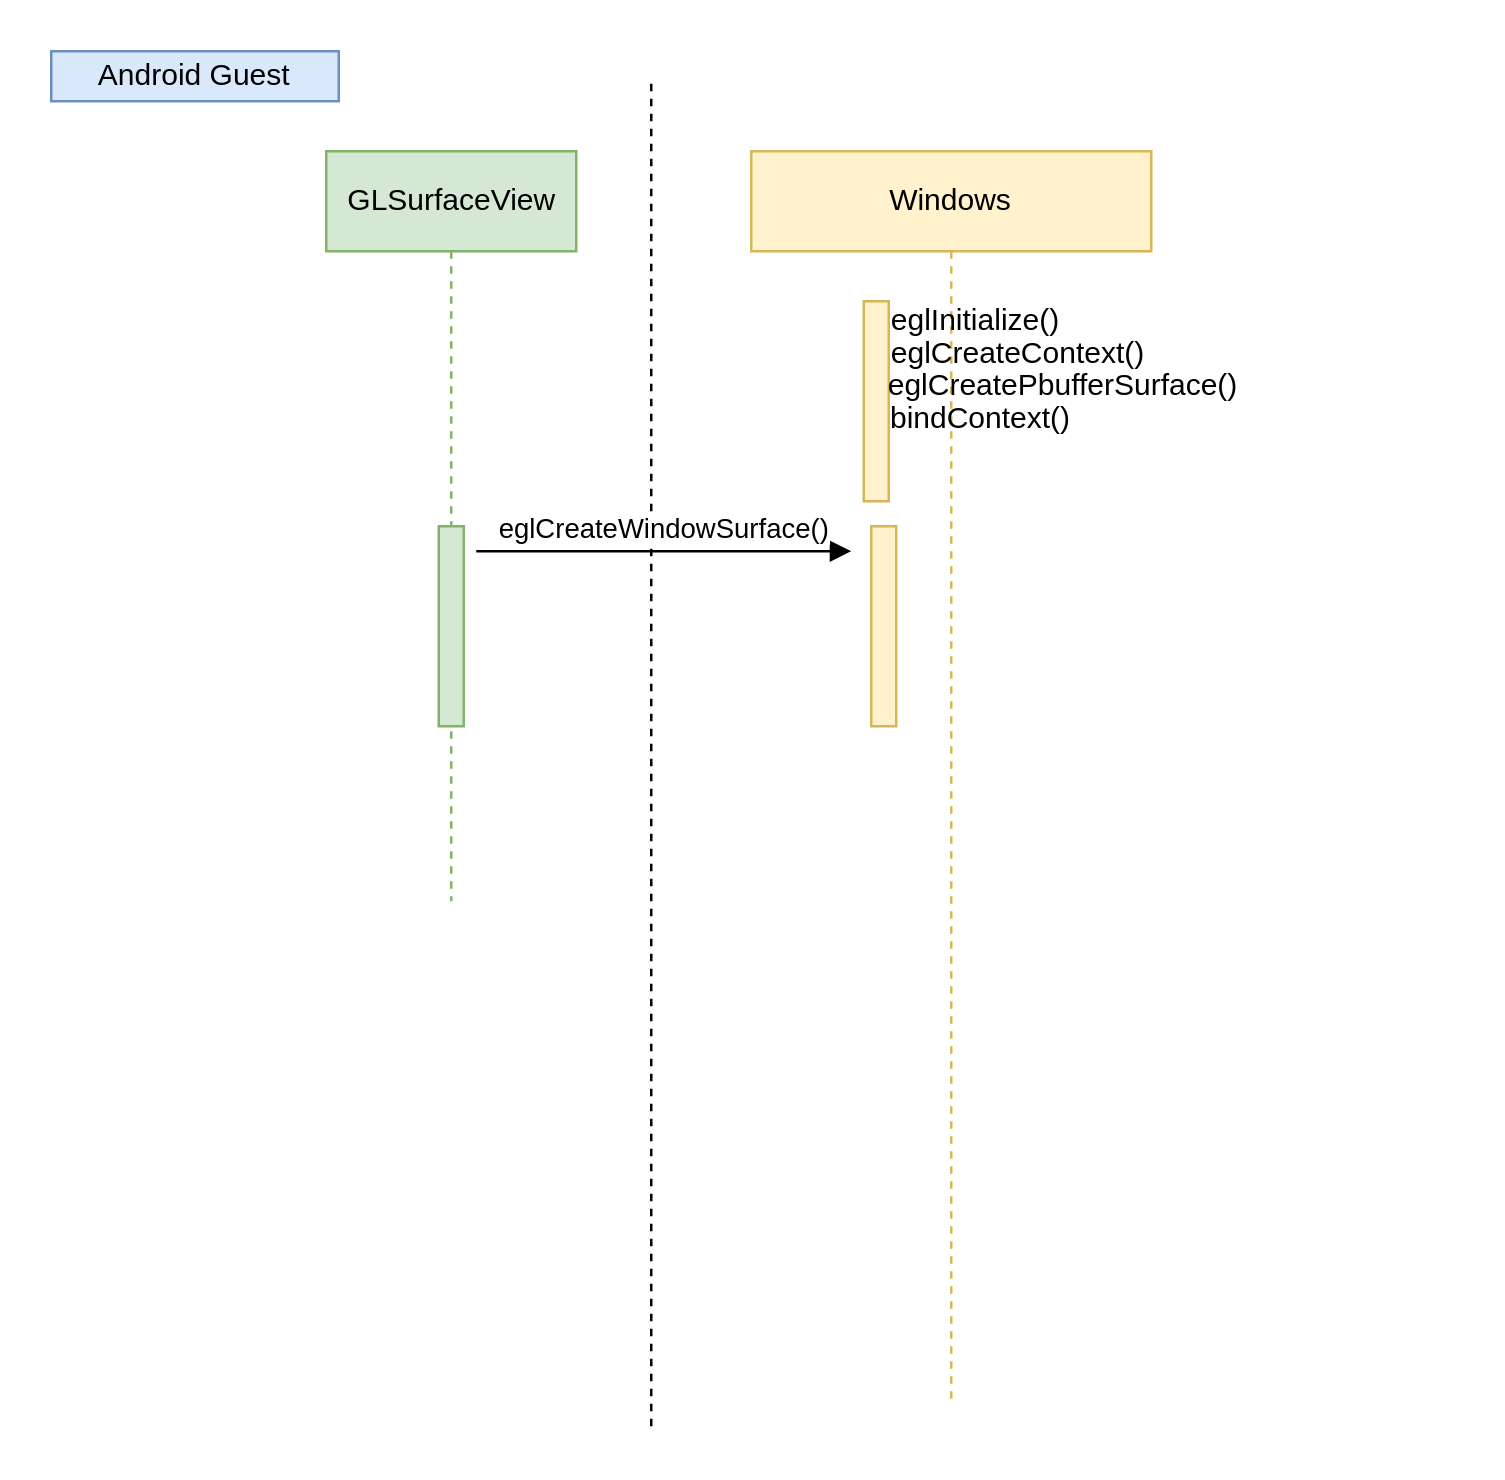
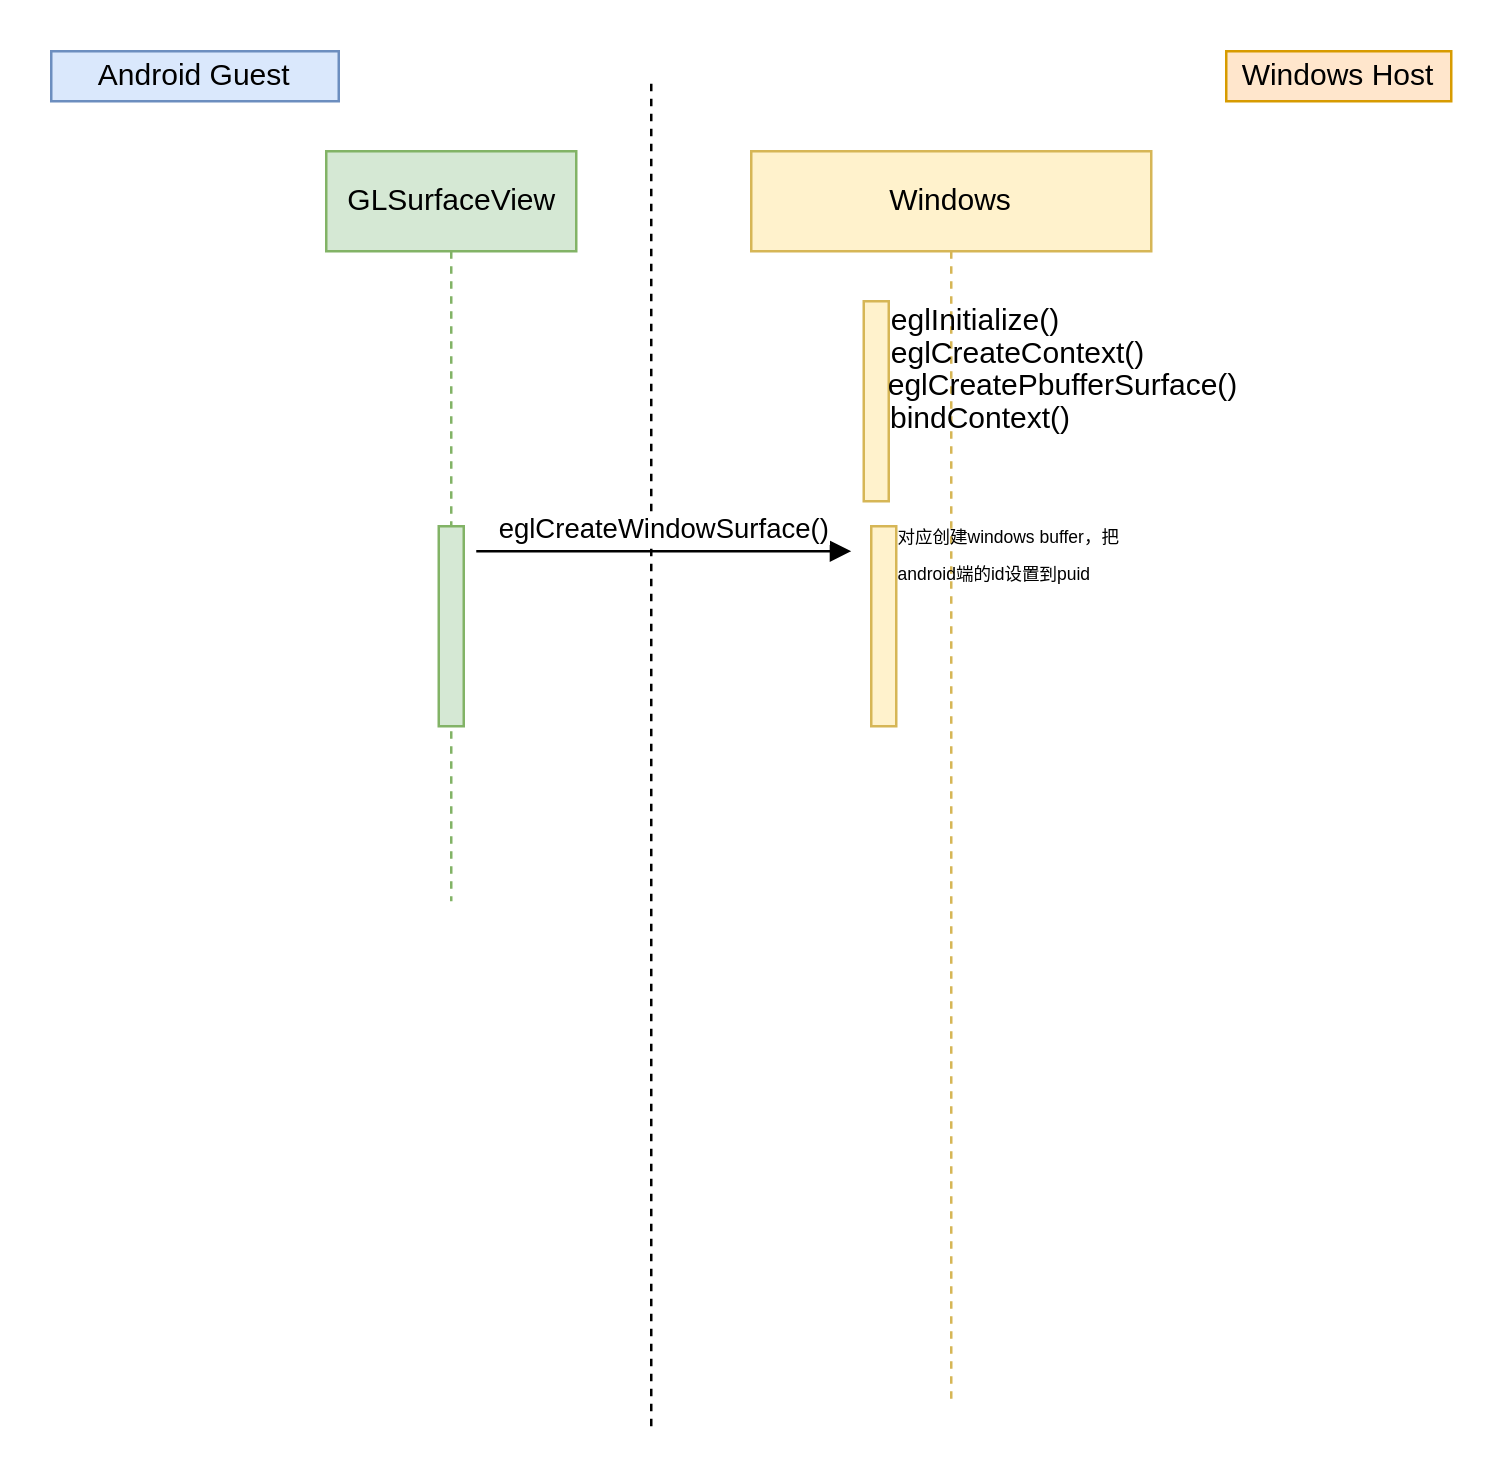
node "Windows Host": added
node "对应创建windows buffer，把android端的id设置到puid": added
